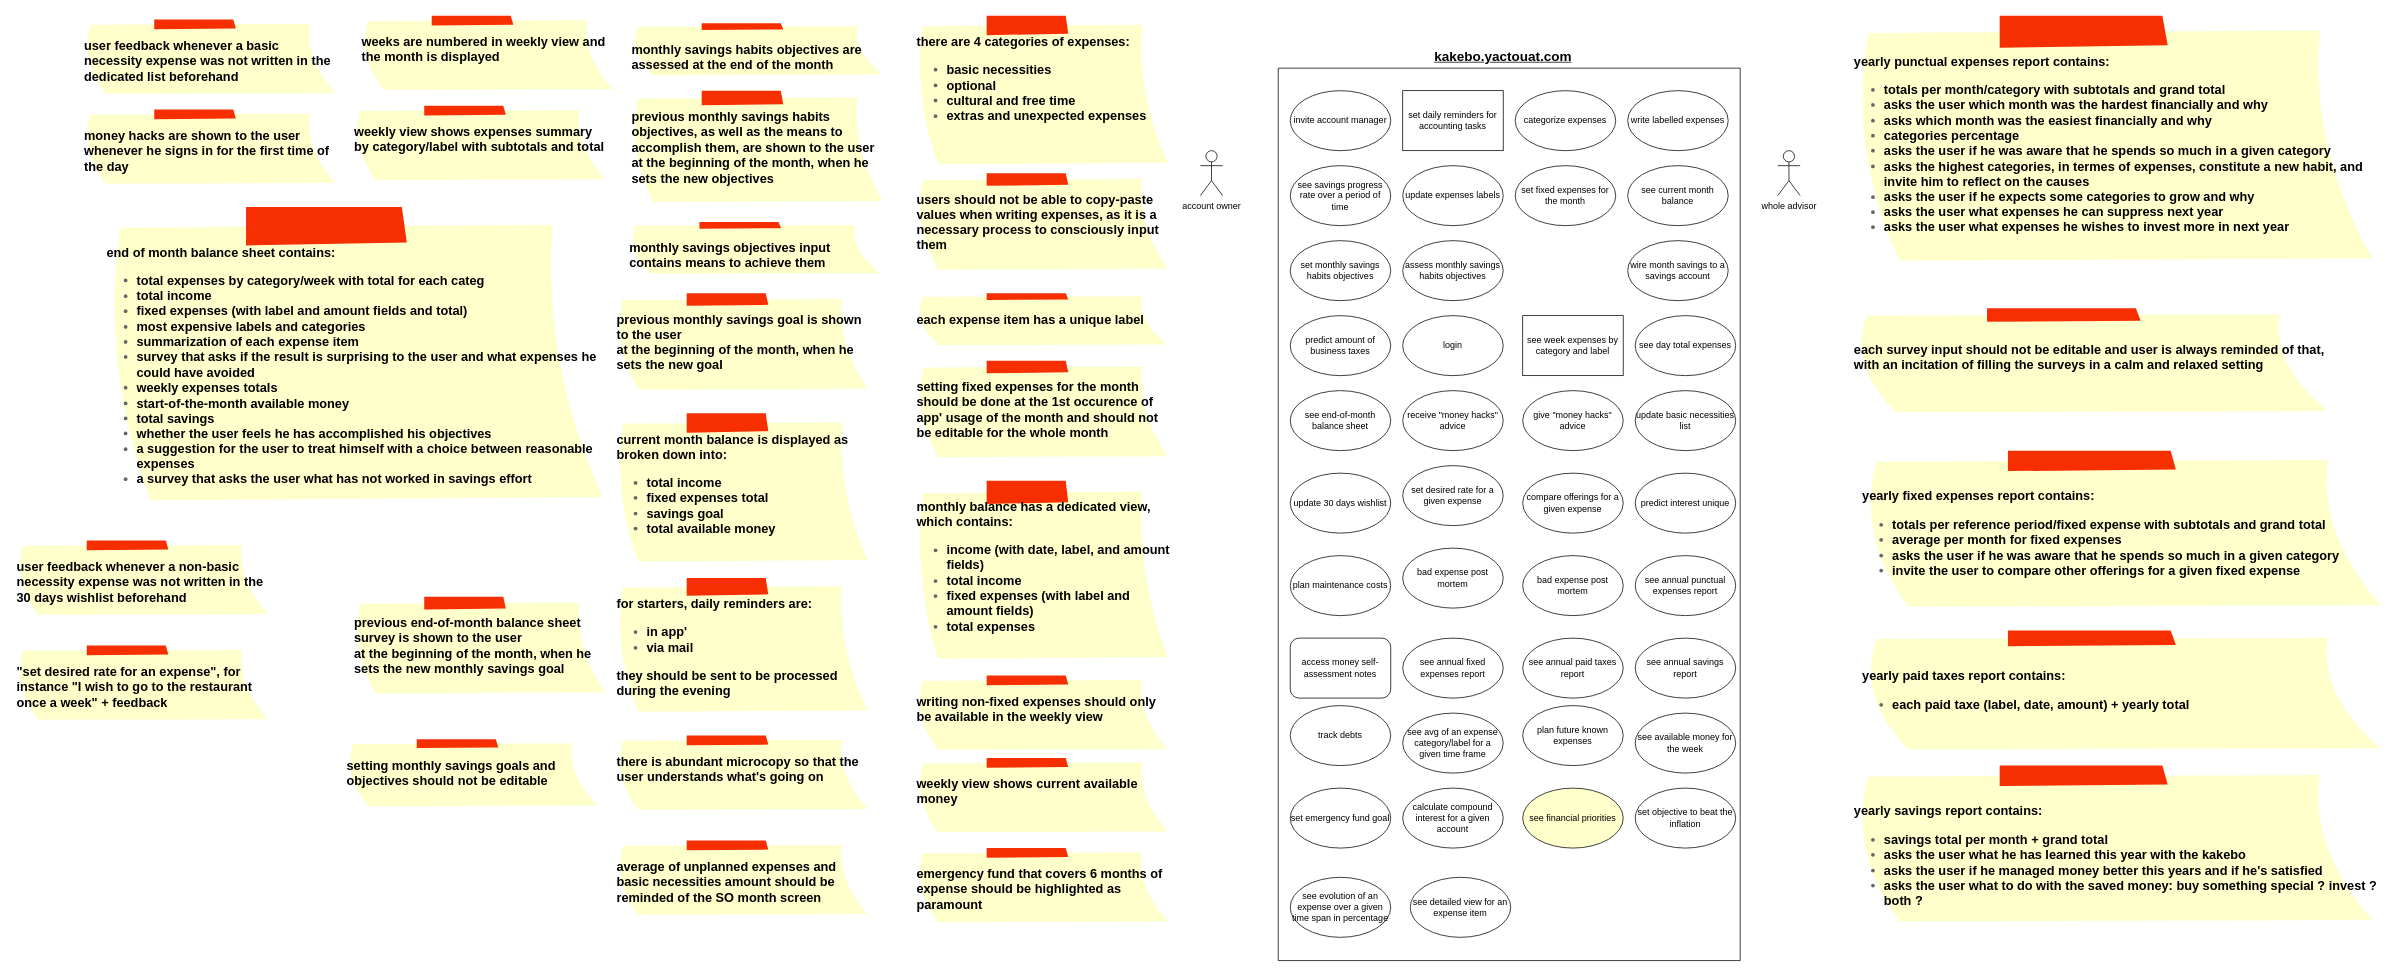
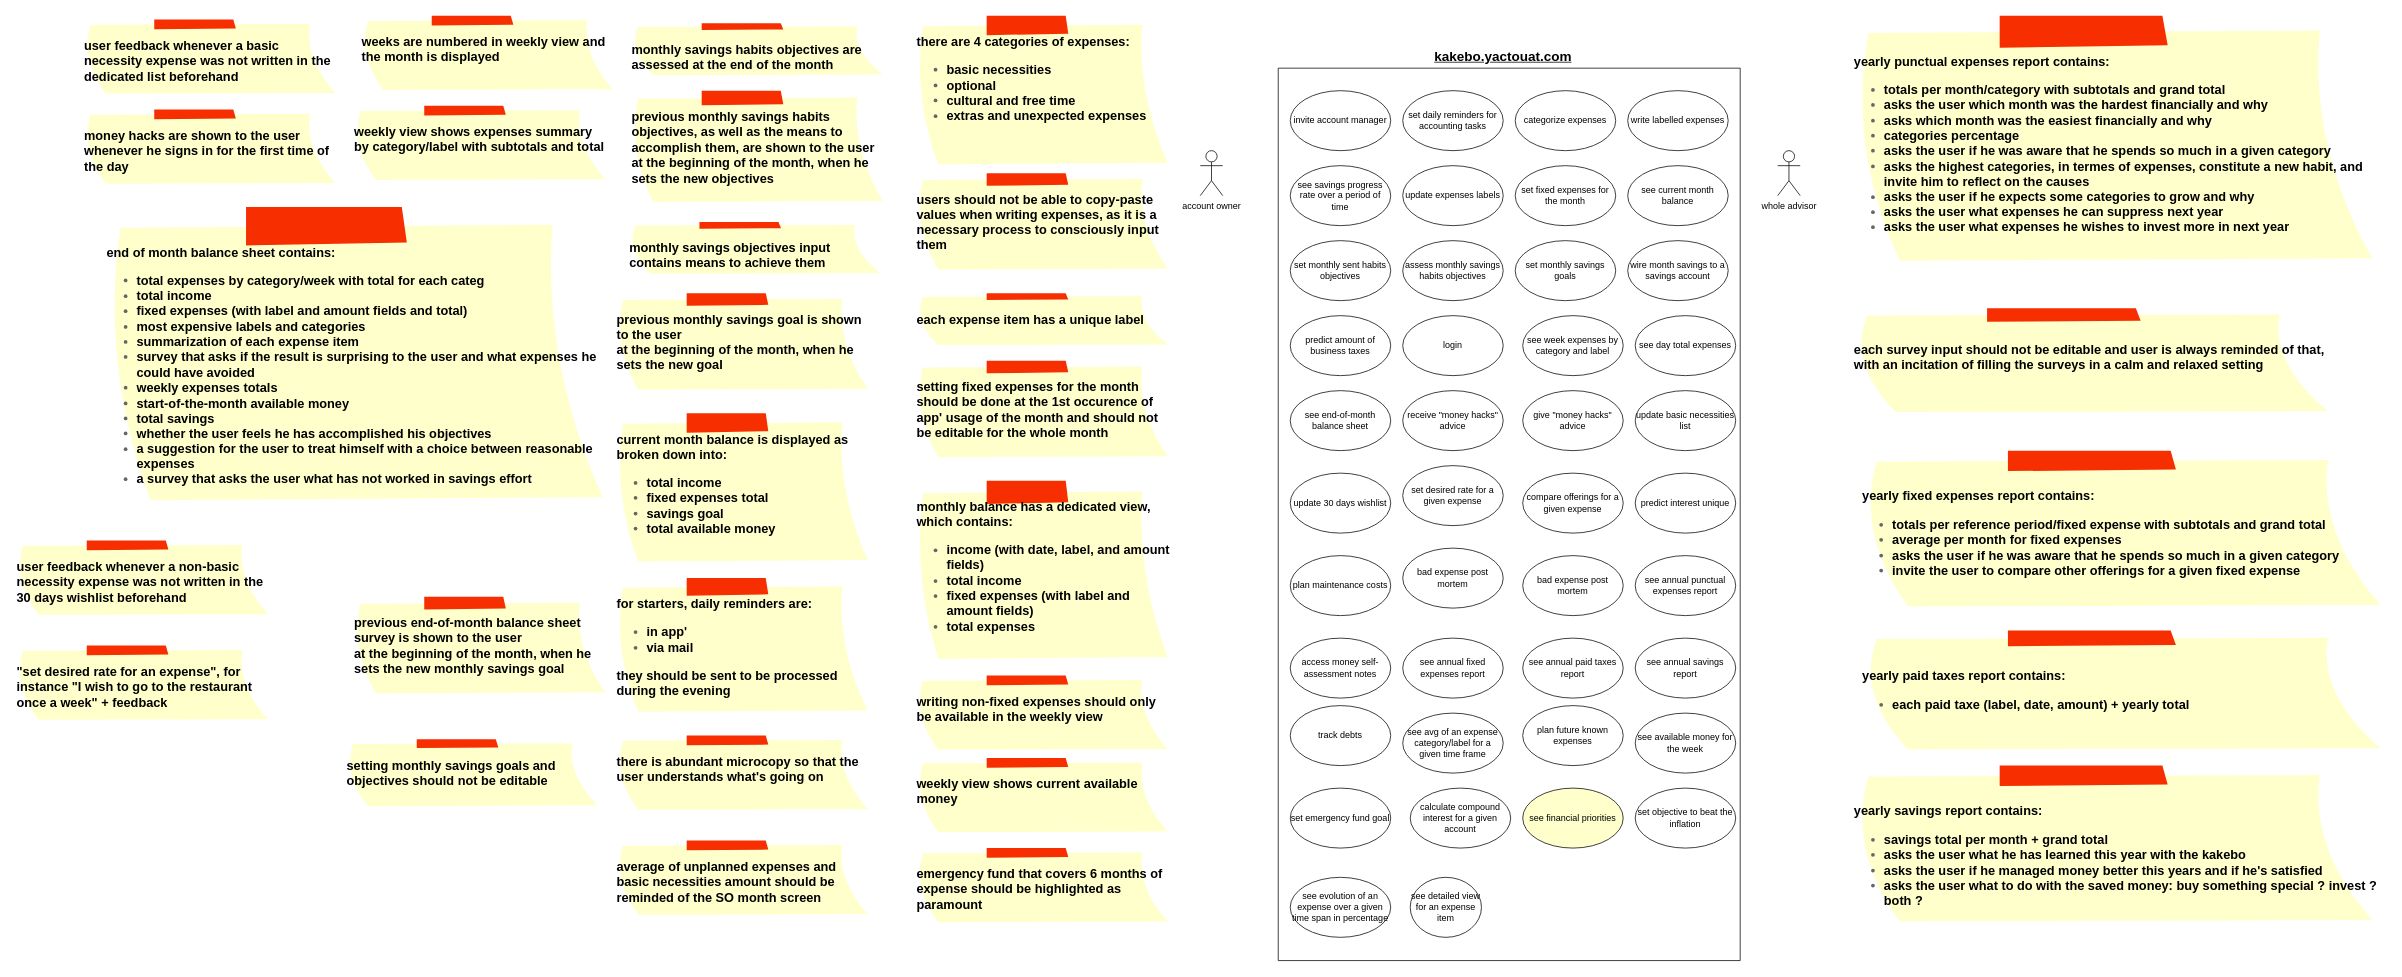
node "set daily reminders for accounting tasks": shape rectangle -> ellipse
node "set monthly savings habits objectives": label "set monthly savings habits objectives" -> "set monthly sent habits objectives"
node "set monthly savings goals": added
node "see week expenses by category and label": shape rectangle -> ellipse
node "access money self-assessment notes": shape rounded rectangle -> ellipse
node "calculate compound interest for a given account": moved (1453, 818) -> (1461, 818)
node "see detailed view for an expense item": size 101x60 -> 71x60
